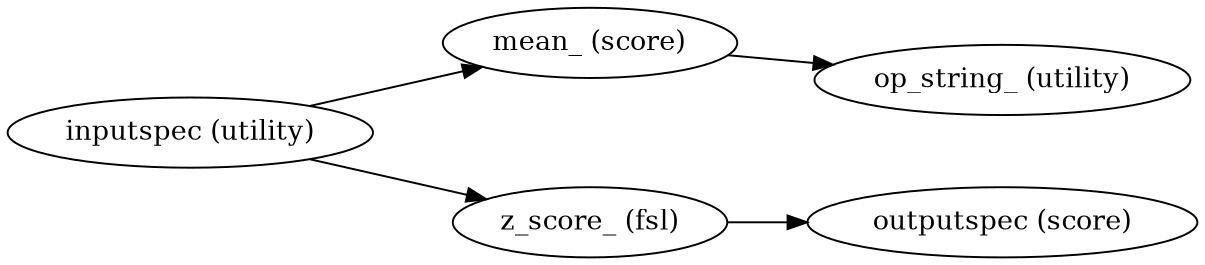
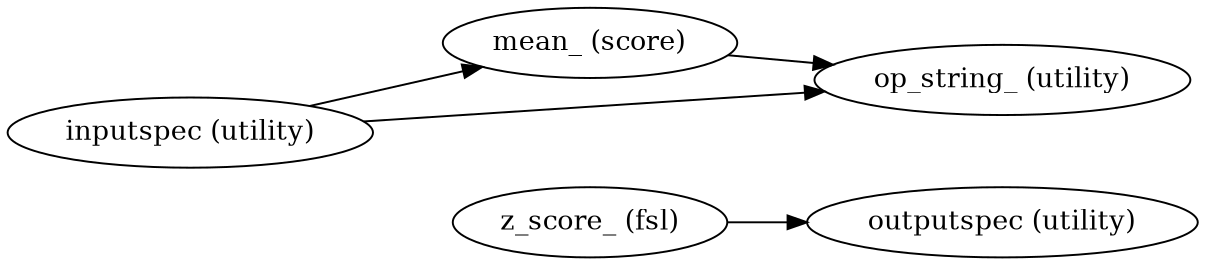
edge "inputspec (utility)" -> "z_score_ (fsl)": now "inputspec (utility)" -> "op_string_ (utility)"
node "outputspec (score)": label "outputspec (score)" -> "outputspec (utility)"
